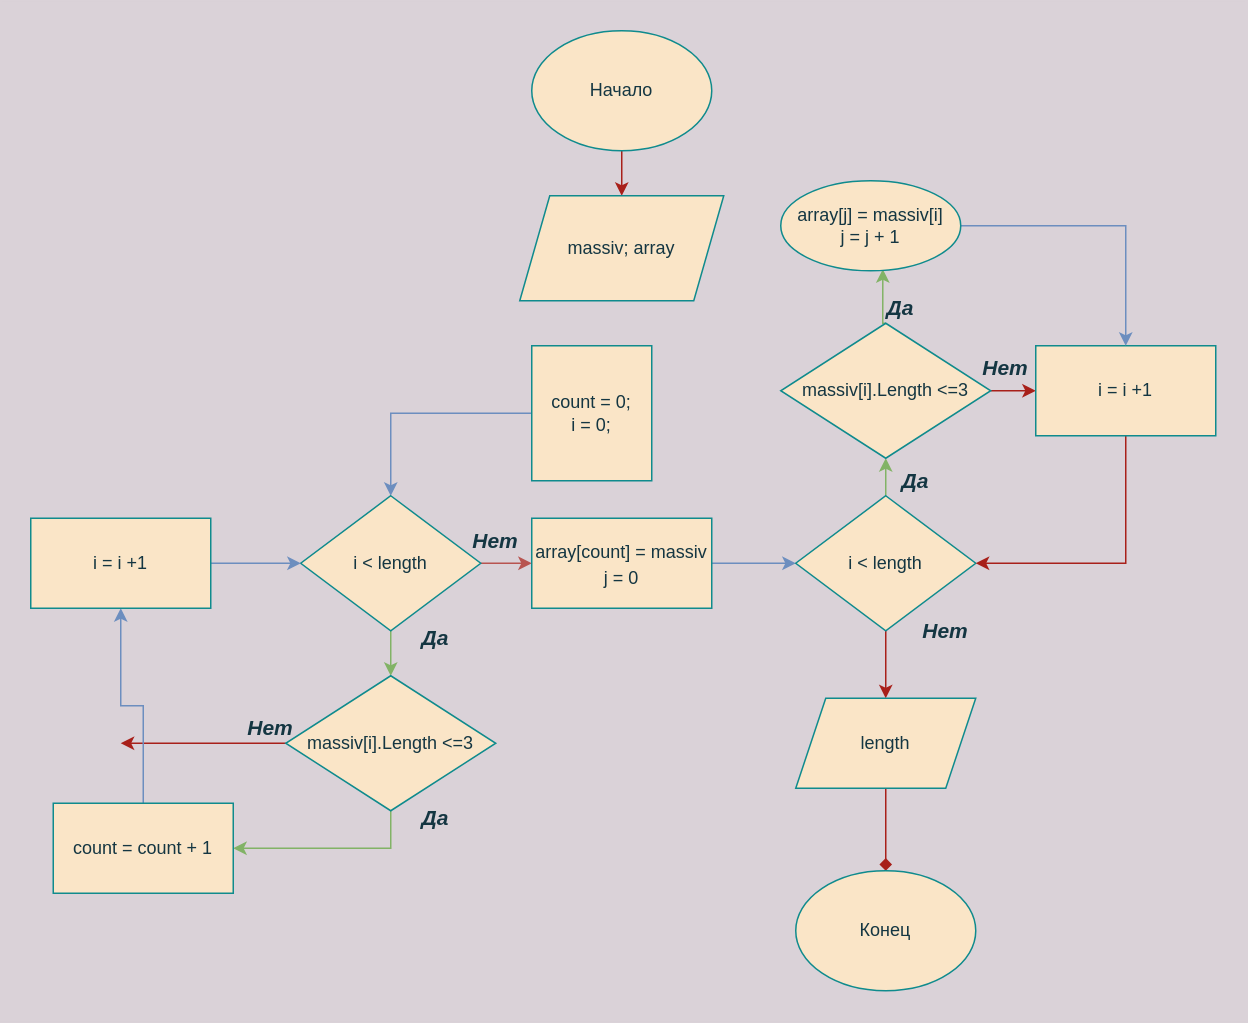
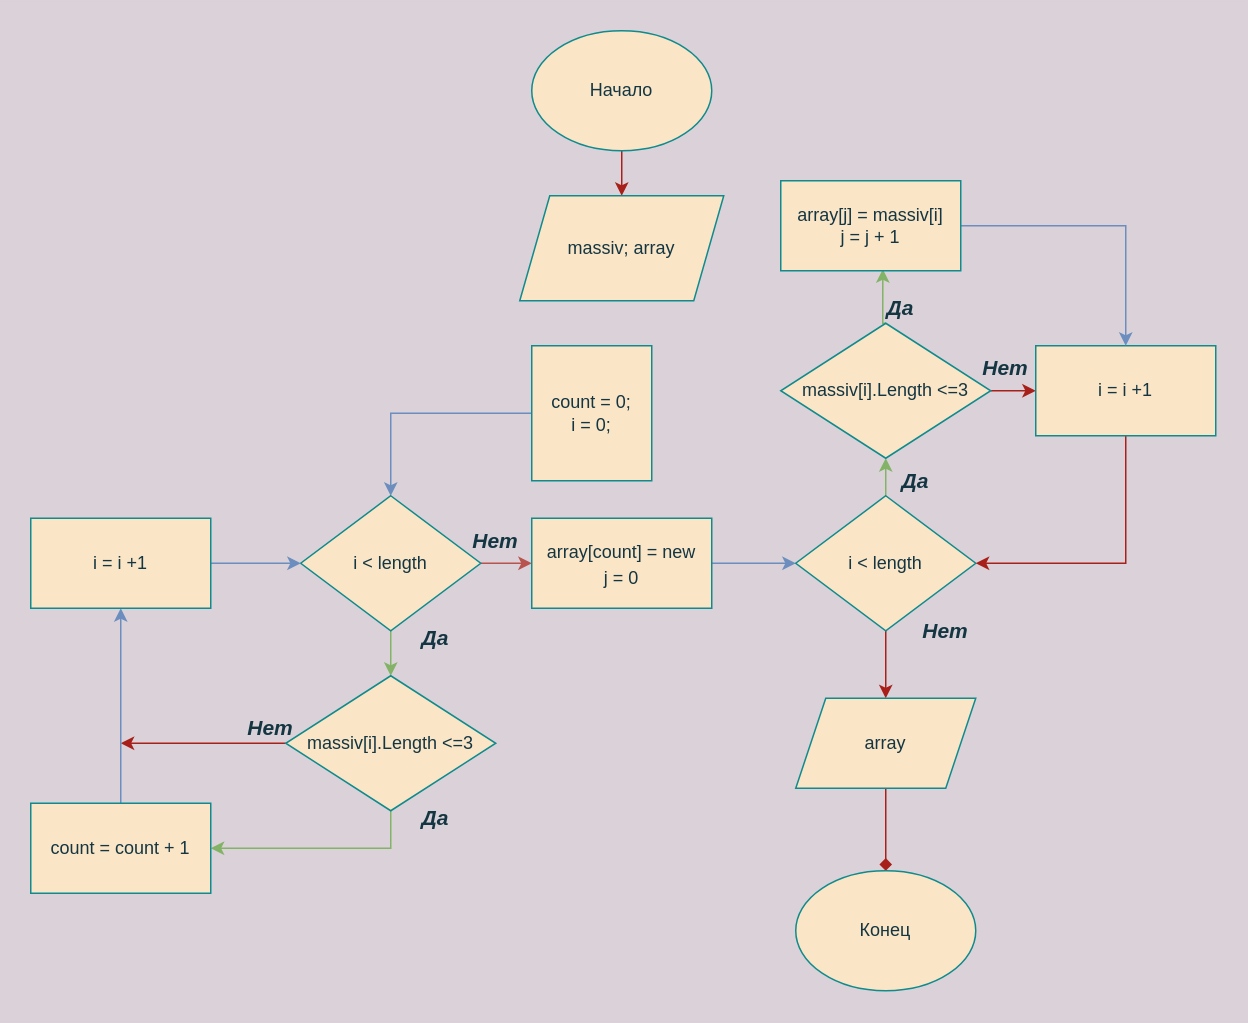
node "array[j] = massiv[i] j = j + 1": shape ellipse -> rectangle
node "array[count] = massiv j = 0": label "array[count] = massiv j = 0" -> "array[count] = new j = 0"
node "length": label "length" -> "array"
node "count = count + 1": moved (143, 848) -> (121, 848)
